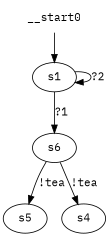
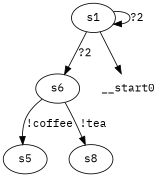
edge "__start0" -> "s1": reversed
edge "s1" -> "s6": label "?1" -> "?2"
edge "s6" -> "s5": label "!tea" -> "!coffee"
node "s4": label "s4" -> "s8"
